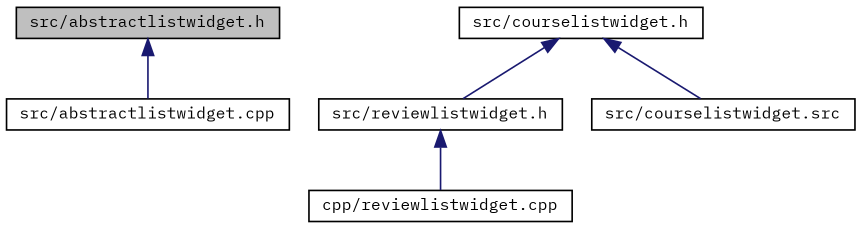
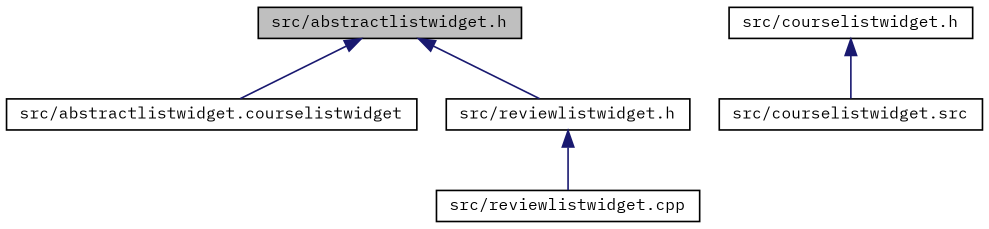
edge "src/reviewlistwidget.h" -> "src/courselistwidget.h": now "src/reviewlistwidget.h" -> "src/abstractlistwidget.h"
node "src/abstractlistwidget.cpp": label "src/abstractlistwidget.cpp" -> "src/abstractlistwidget.courselistwidget"
node "cpp/reviewlistwidget.cpp": label "cpp/reviewlistwidget.cpp" -> "src/reviewlistwidget.cpp"
